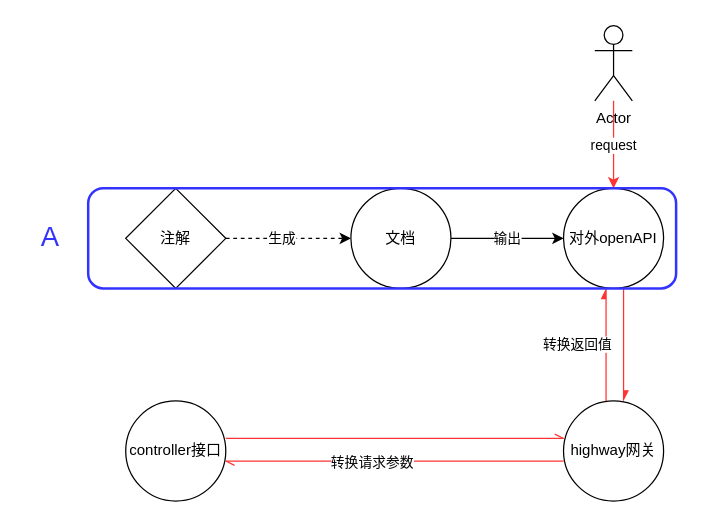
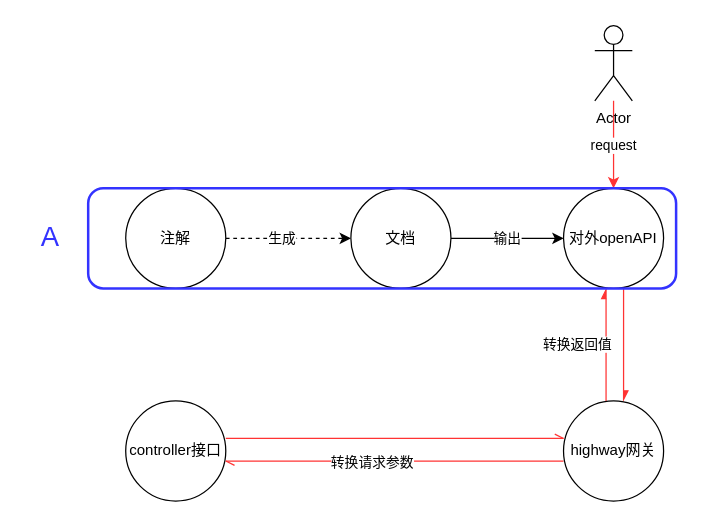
node "注解": shape diamond -> ellipse
